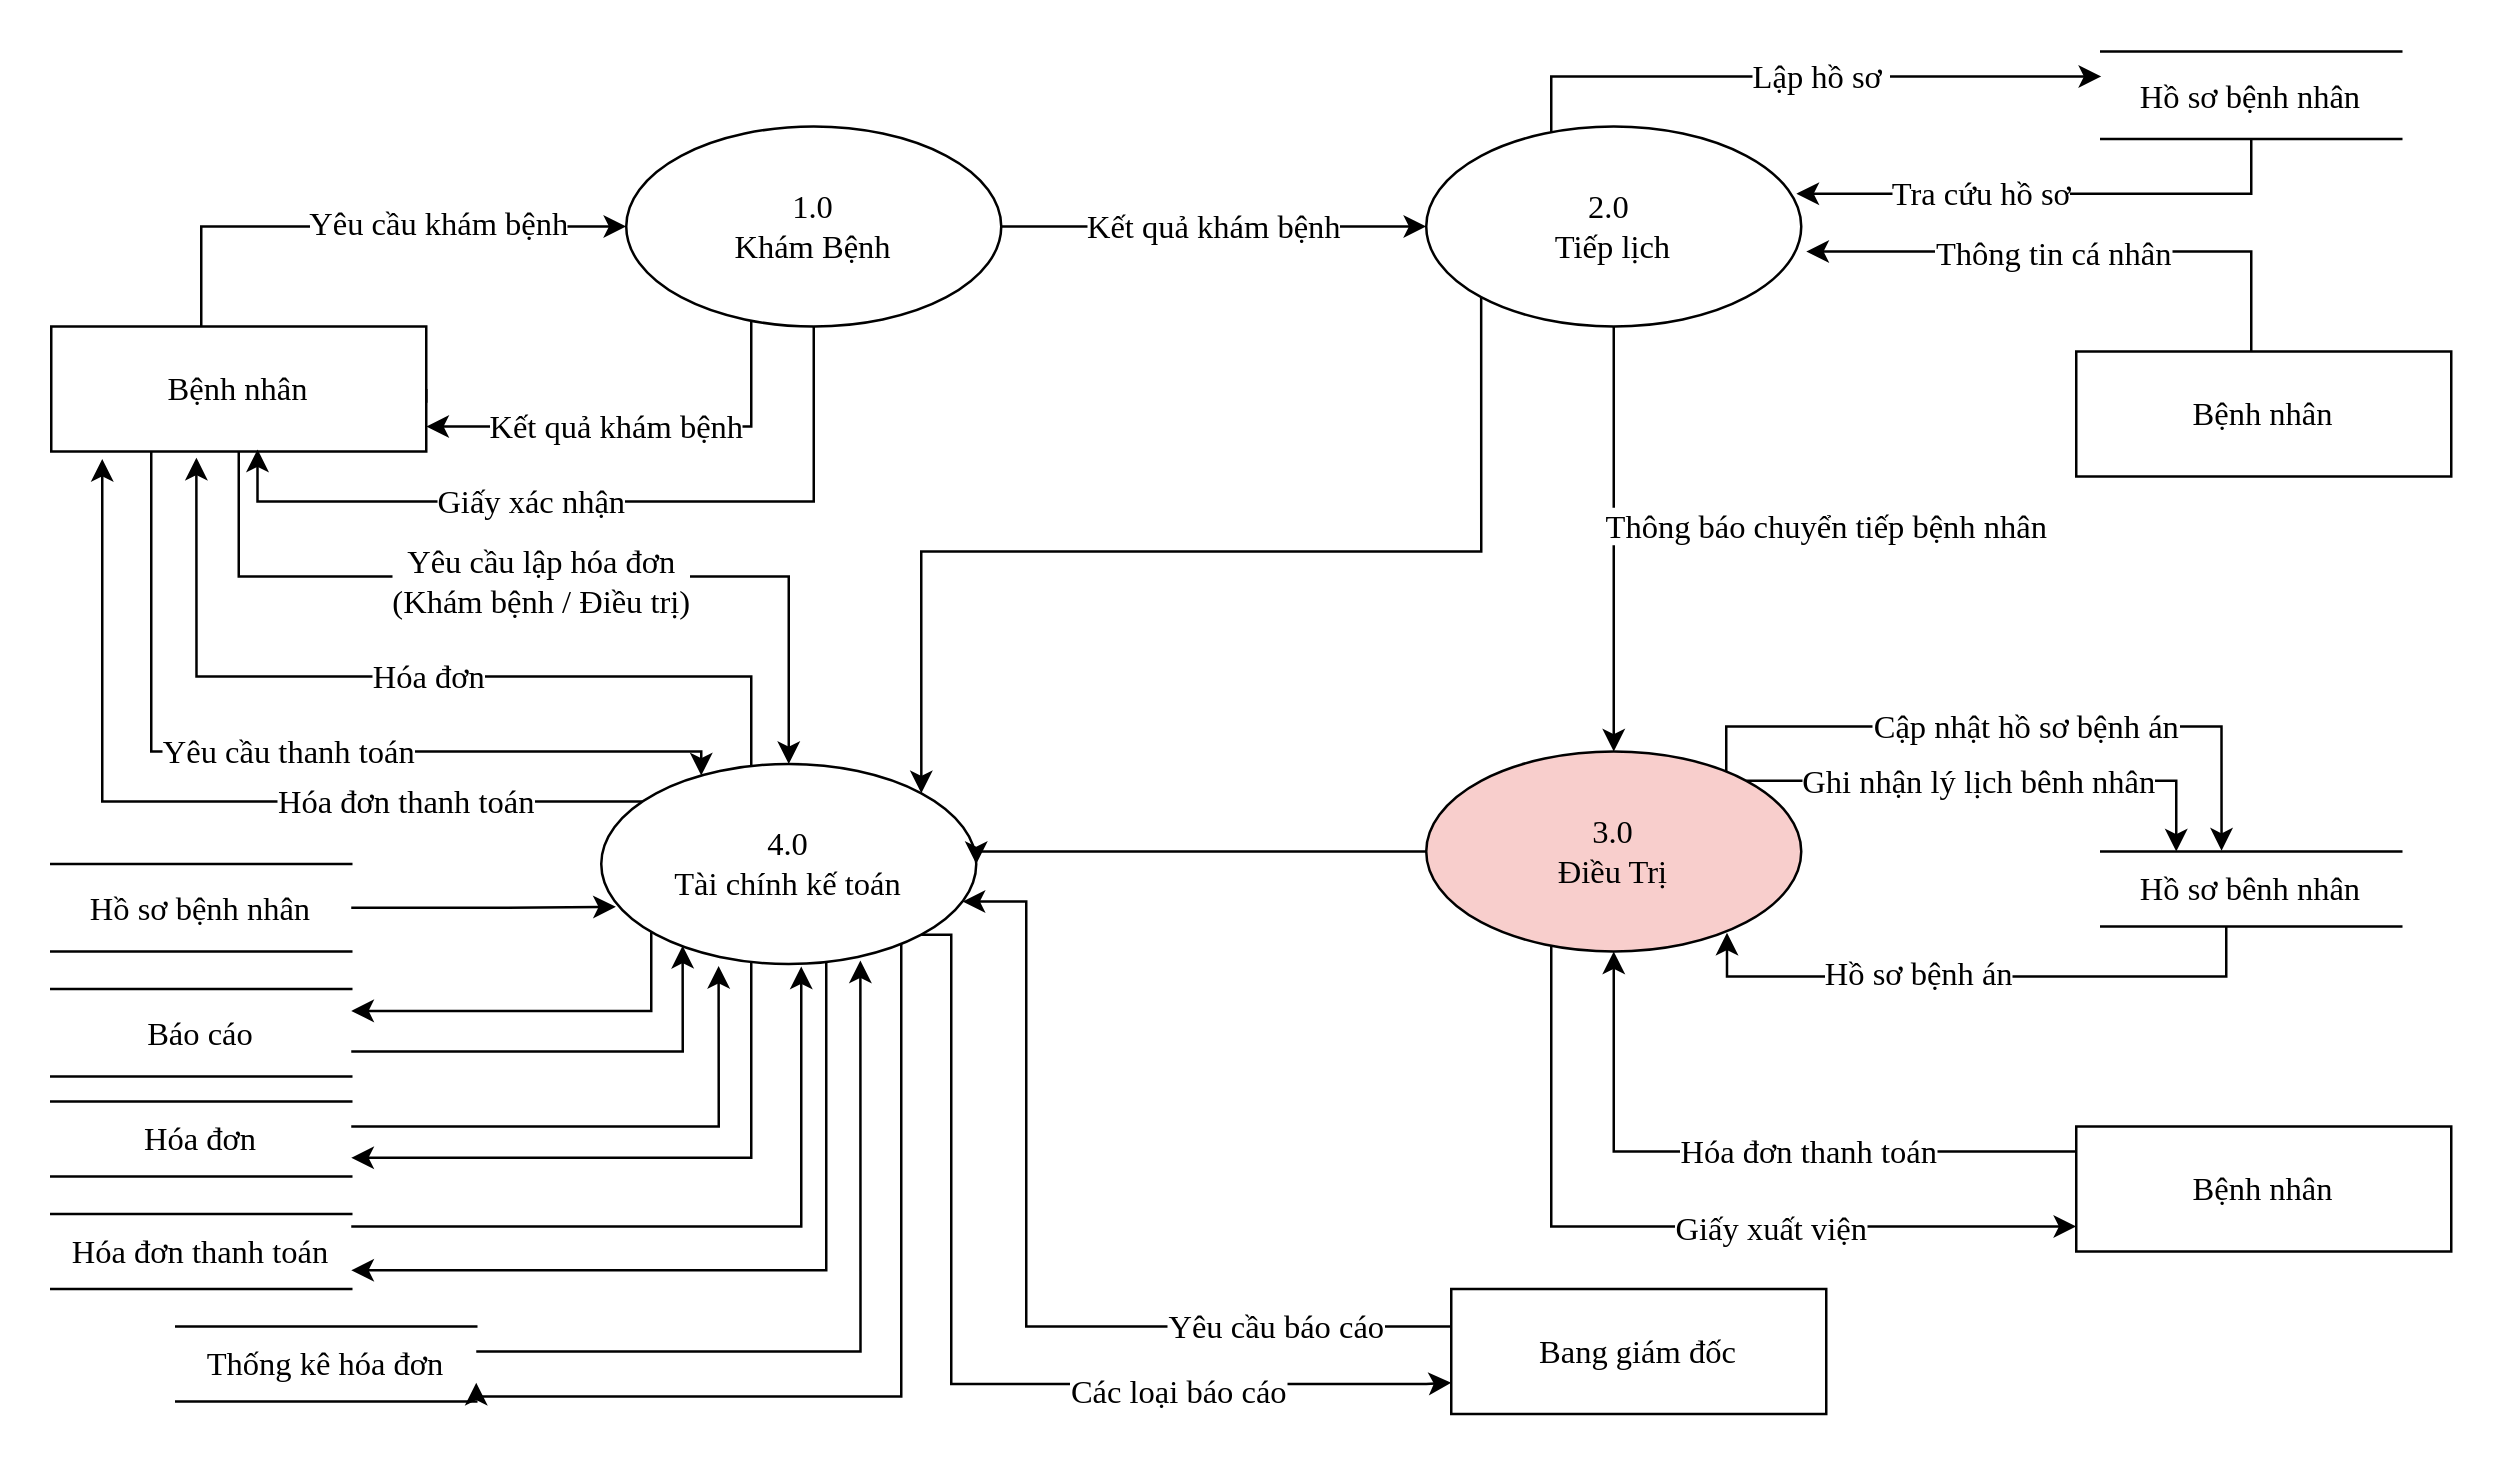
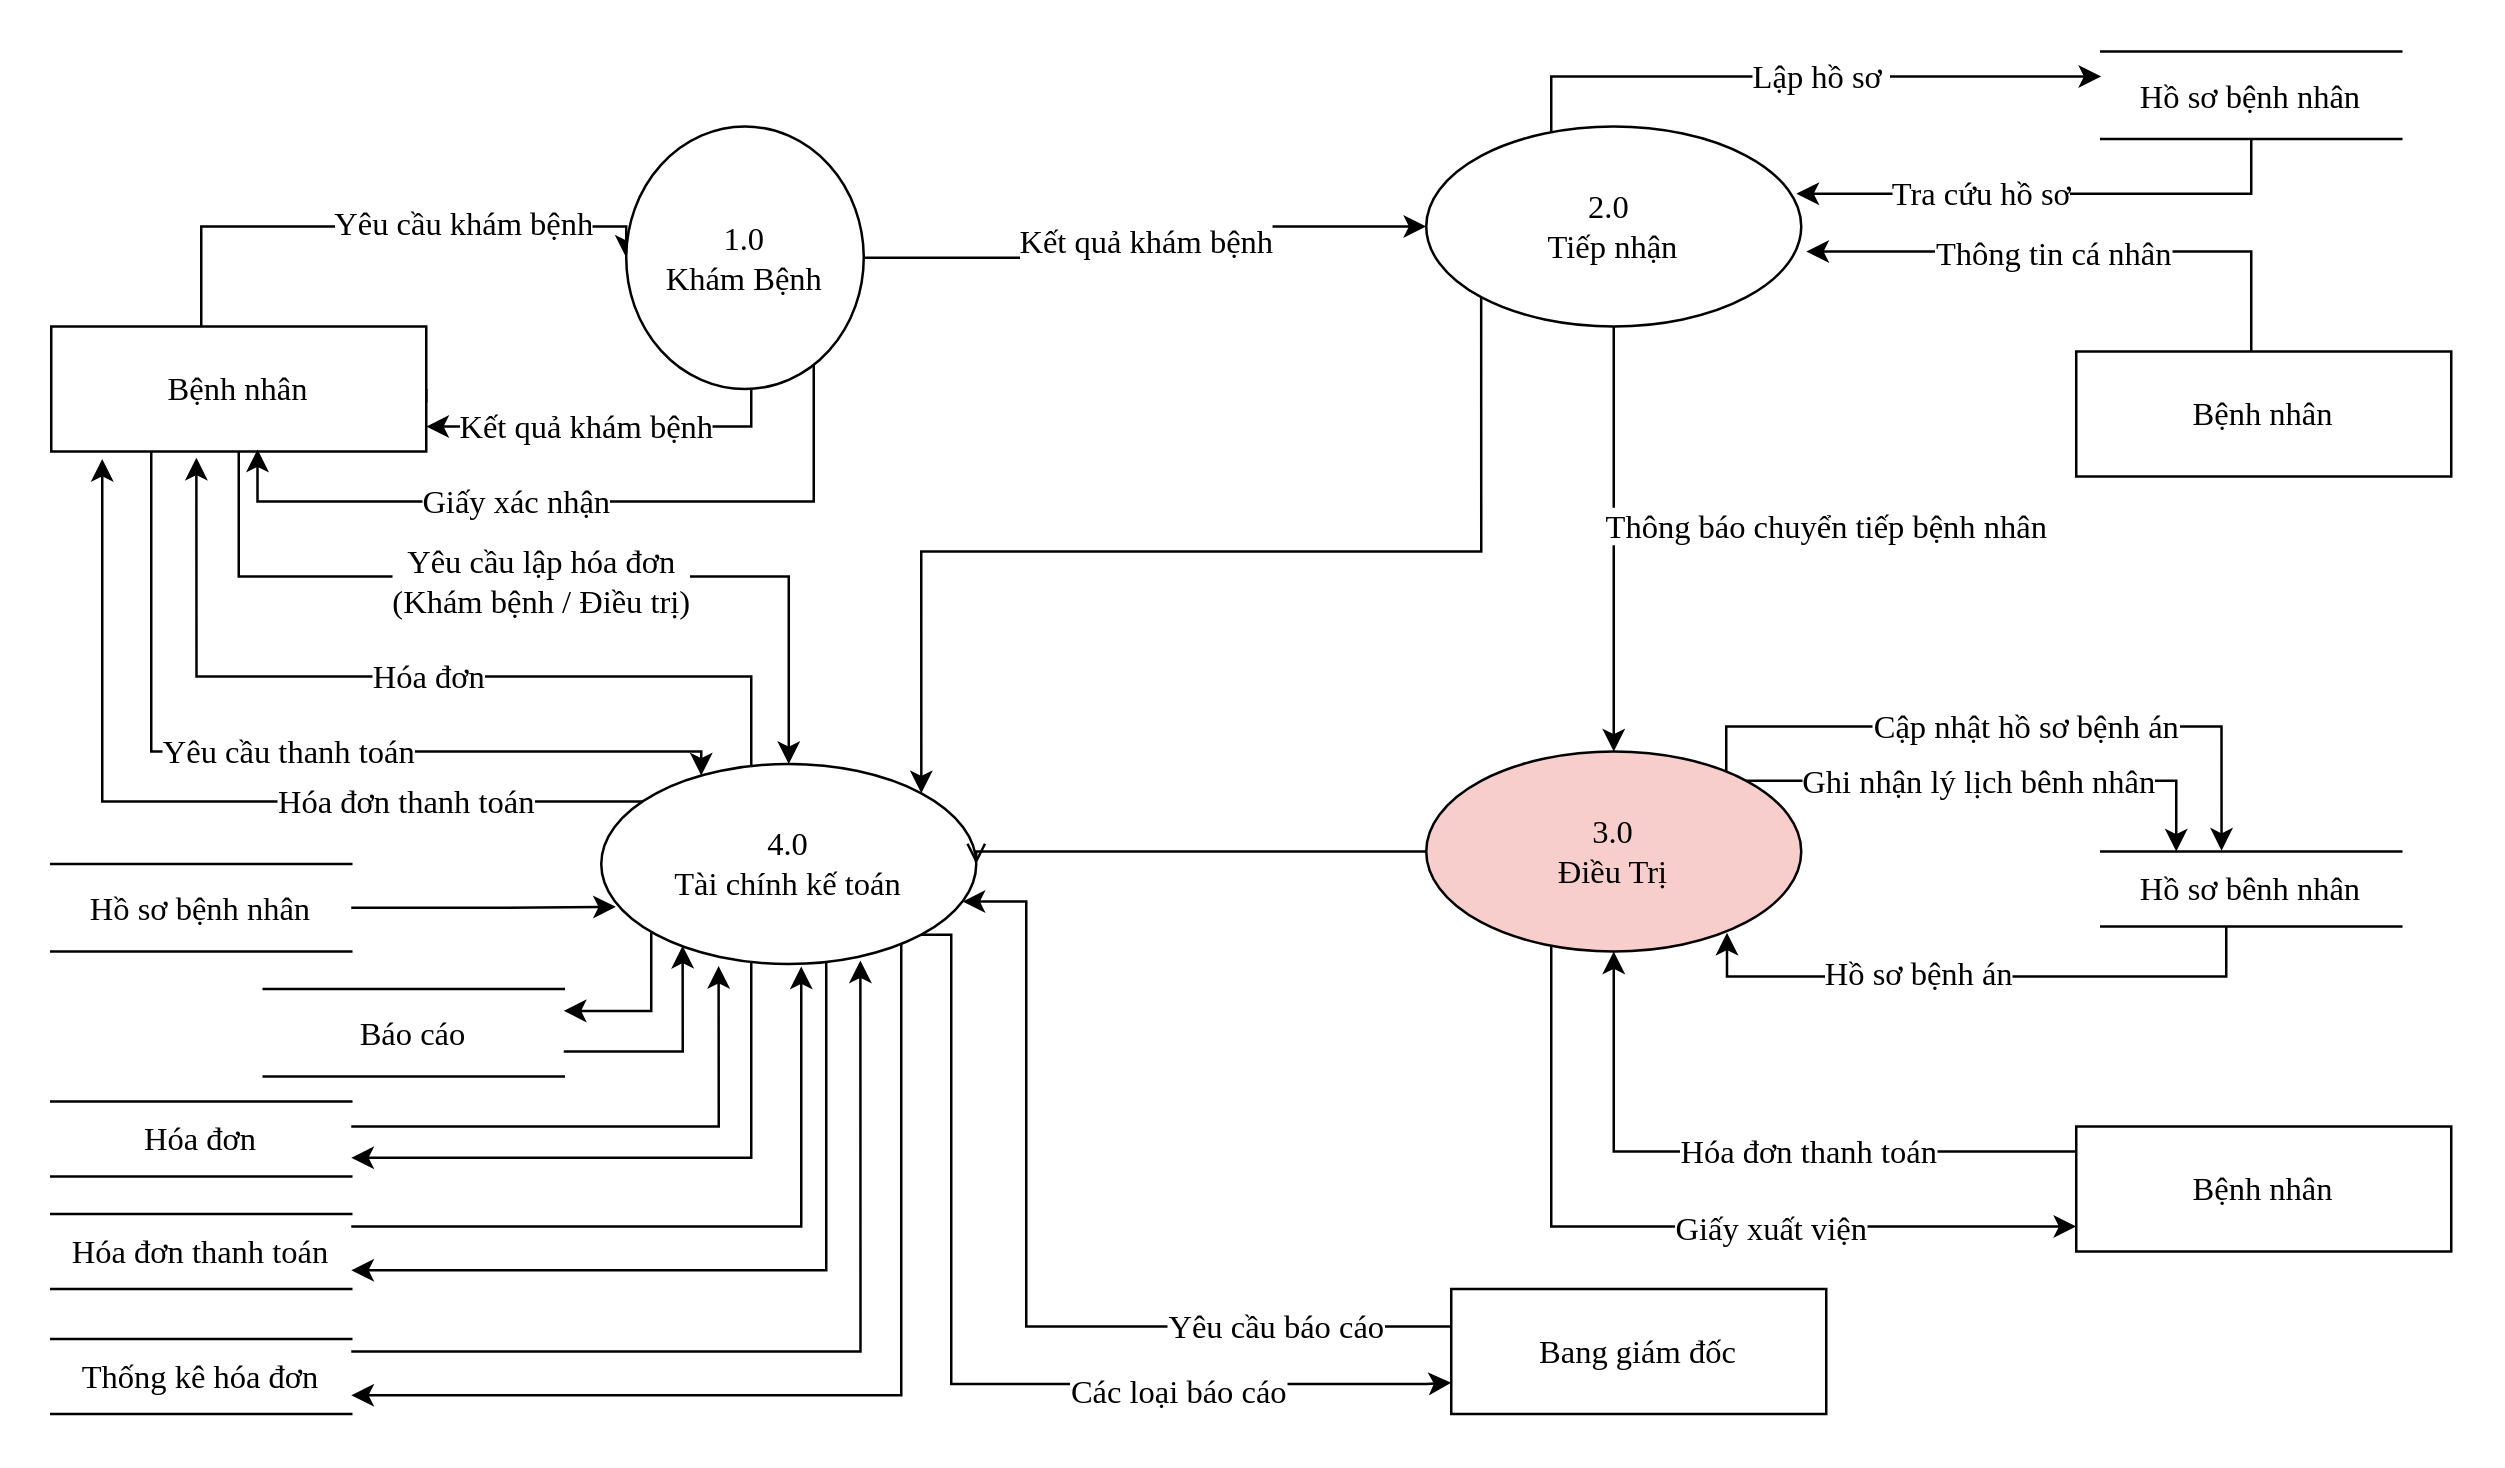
node "1.0 Khám Bệnh": size 375x200 -> 238x263
node "2.0 Tiếp lịch": label "2.0 Tiếp lịch" -> "2.0 Tiếp nhận"
edge "3.0Điều Trị" -> "4.0Tài chính kế toán": arrowhead classic -> open
node "Báo cáo": moved (201, 1033) -> (414, 1033)
node "Thống kê hóa đơn": moved (326, 1364) -> (201, 1376)
